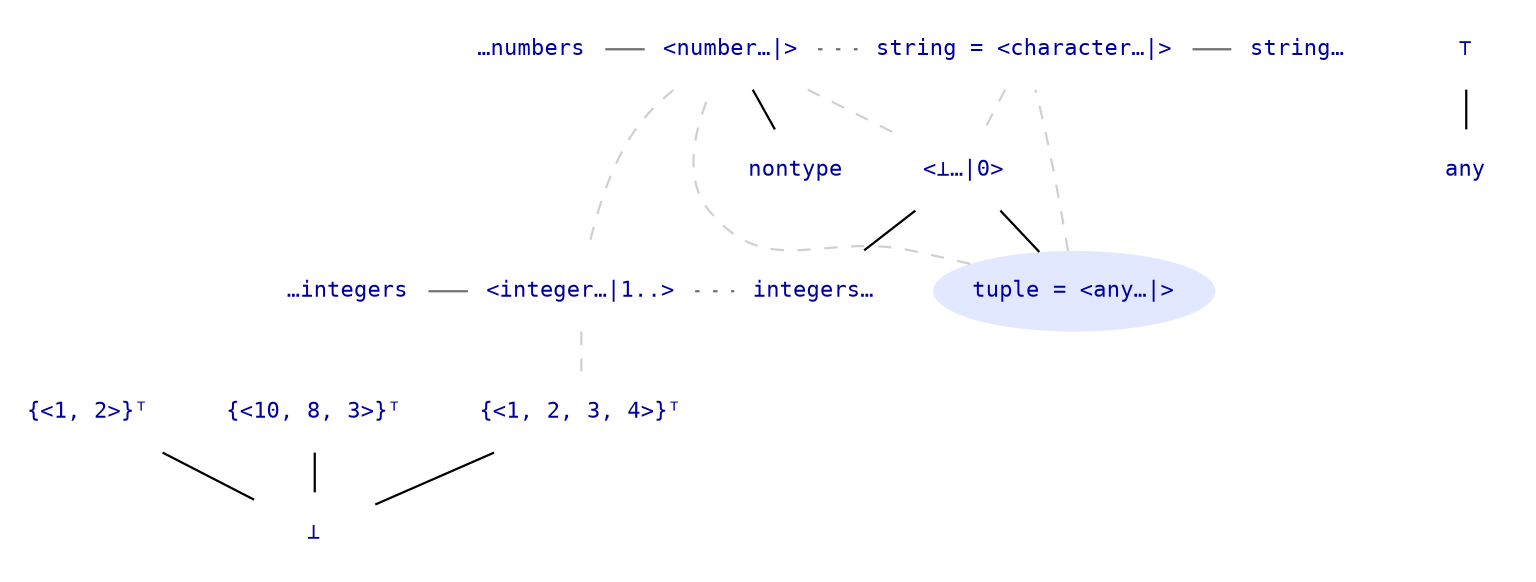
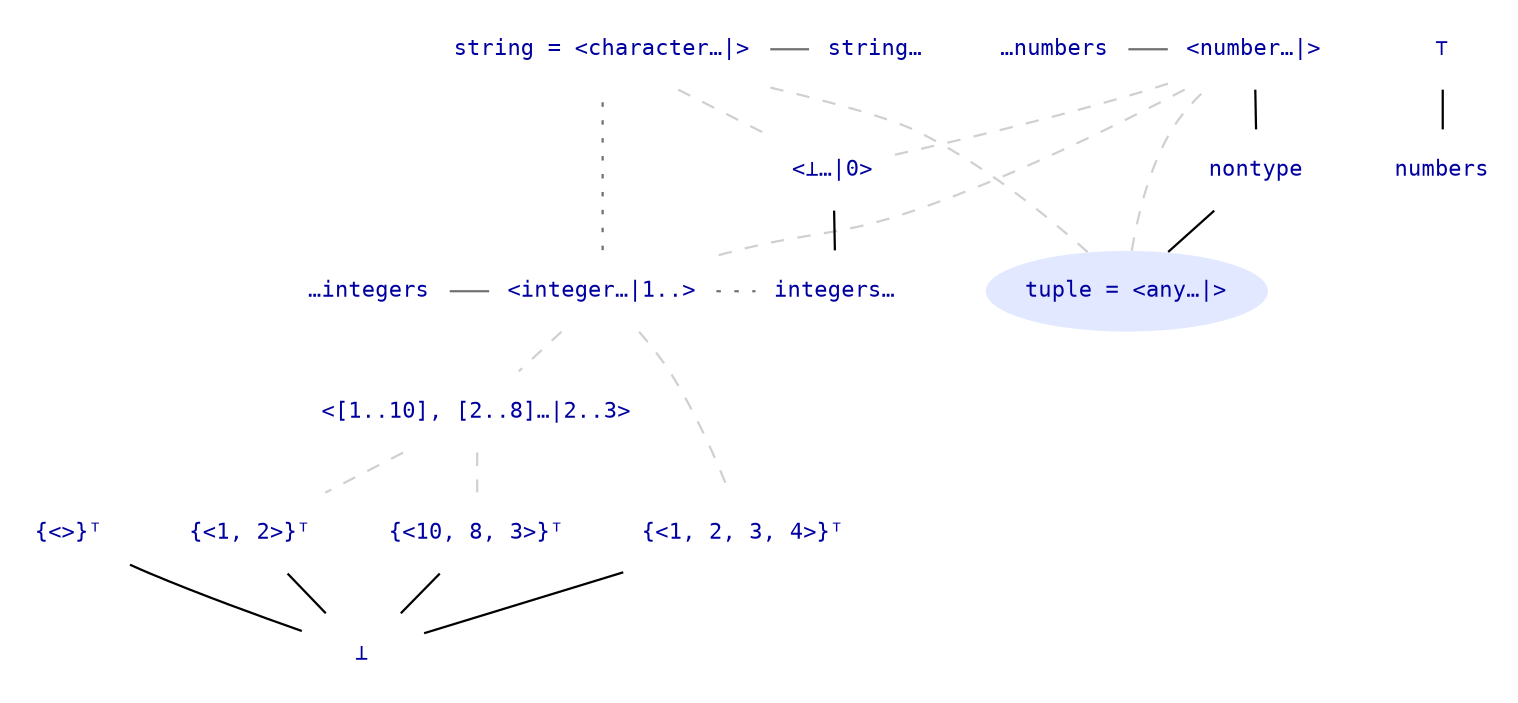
edge "<number…|>" -- "string = <character…|>": now "<integer…|1..>" -- "string = <character…|>"
node "any": label "any" -> "numbers"
edge "<⊥…|0>" -- "tuple = <any…|>": now "nontype" -- "tuple = <any…|>"
node "<[1..10], [2..8]…|2..3>": added
node "{<>}ᵀ": added
